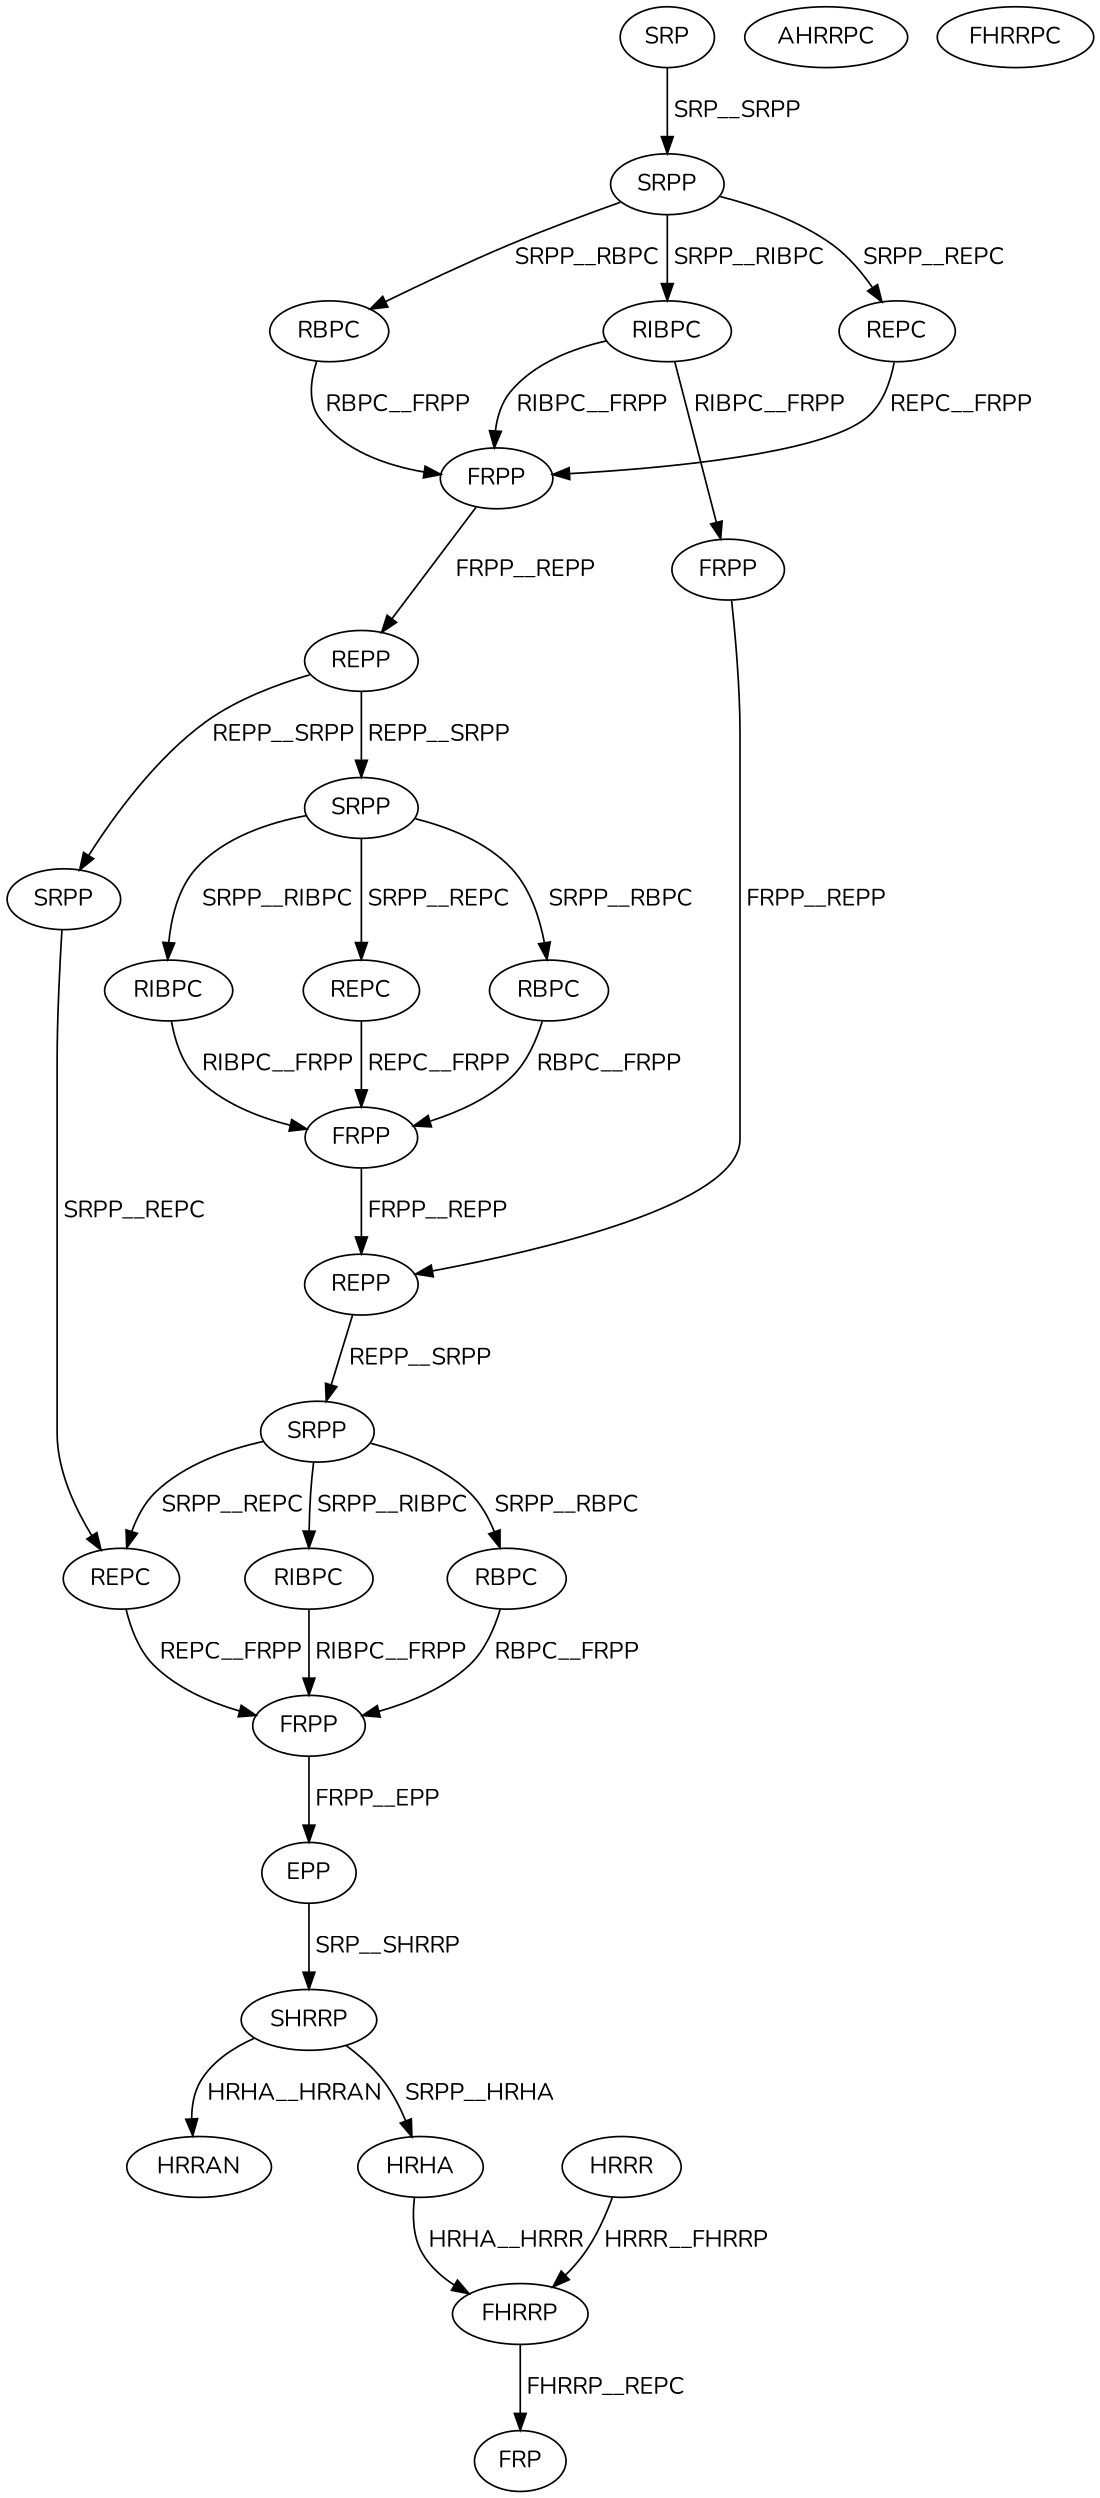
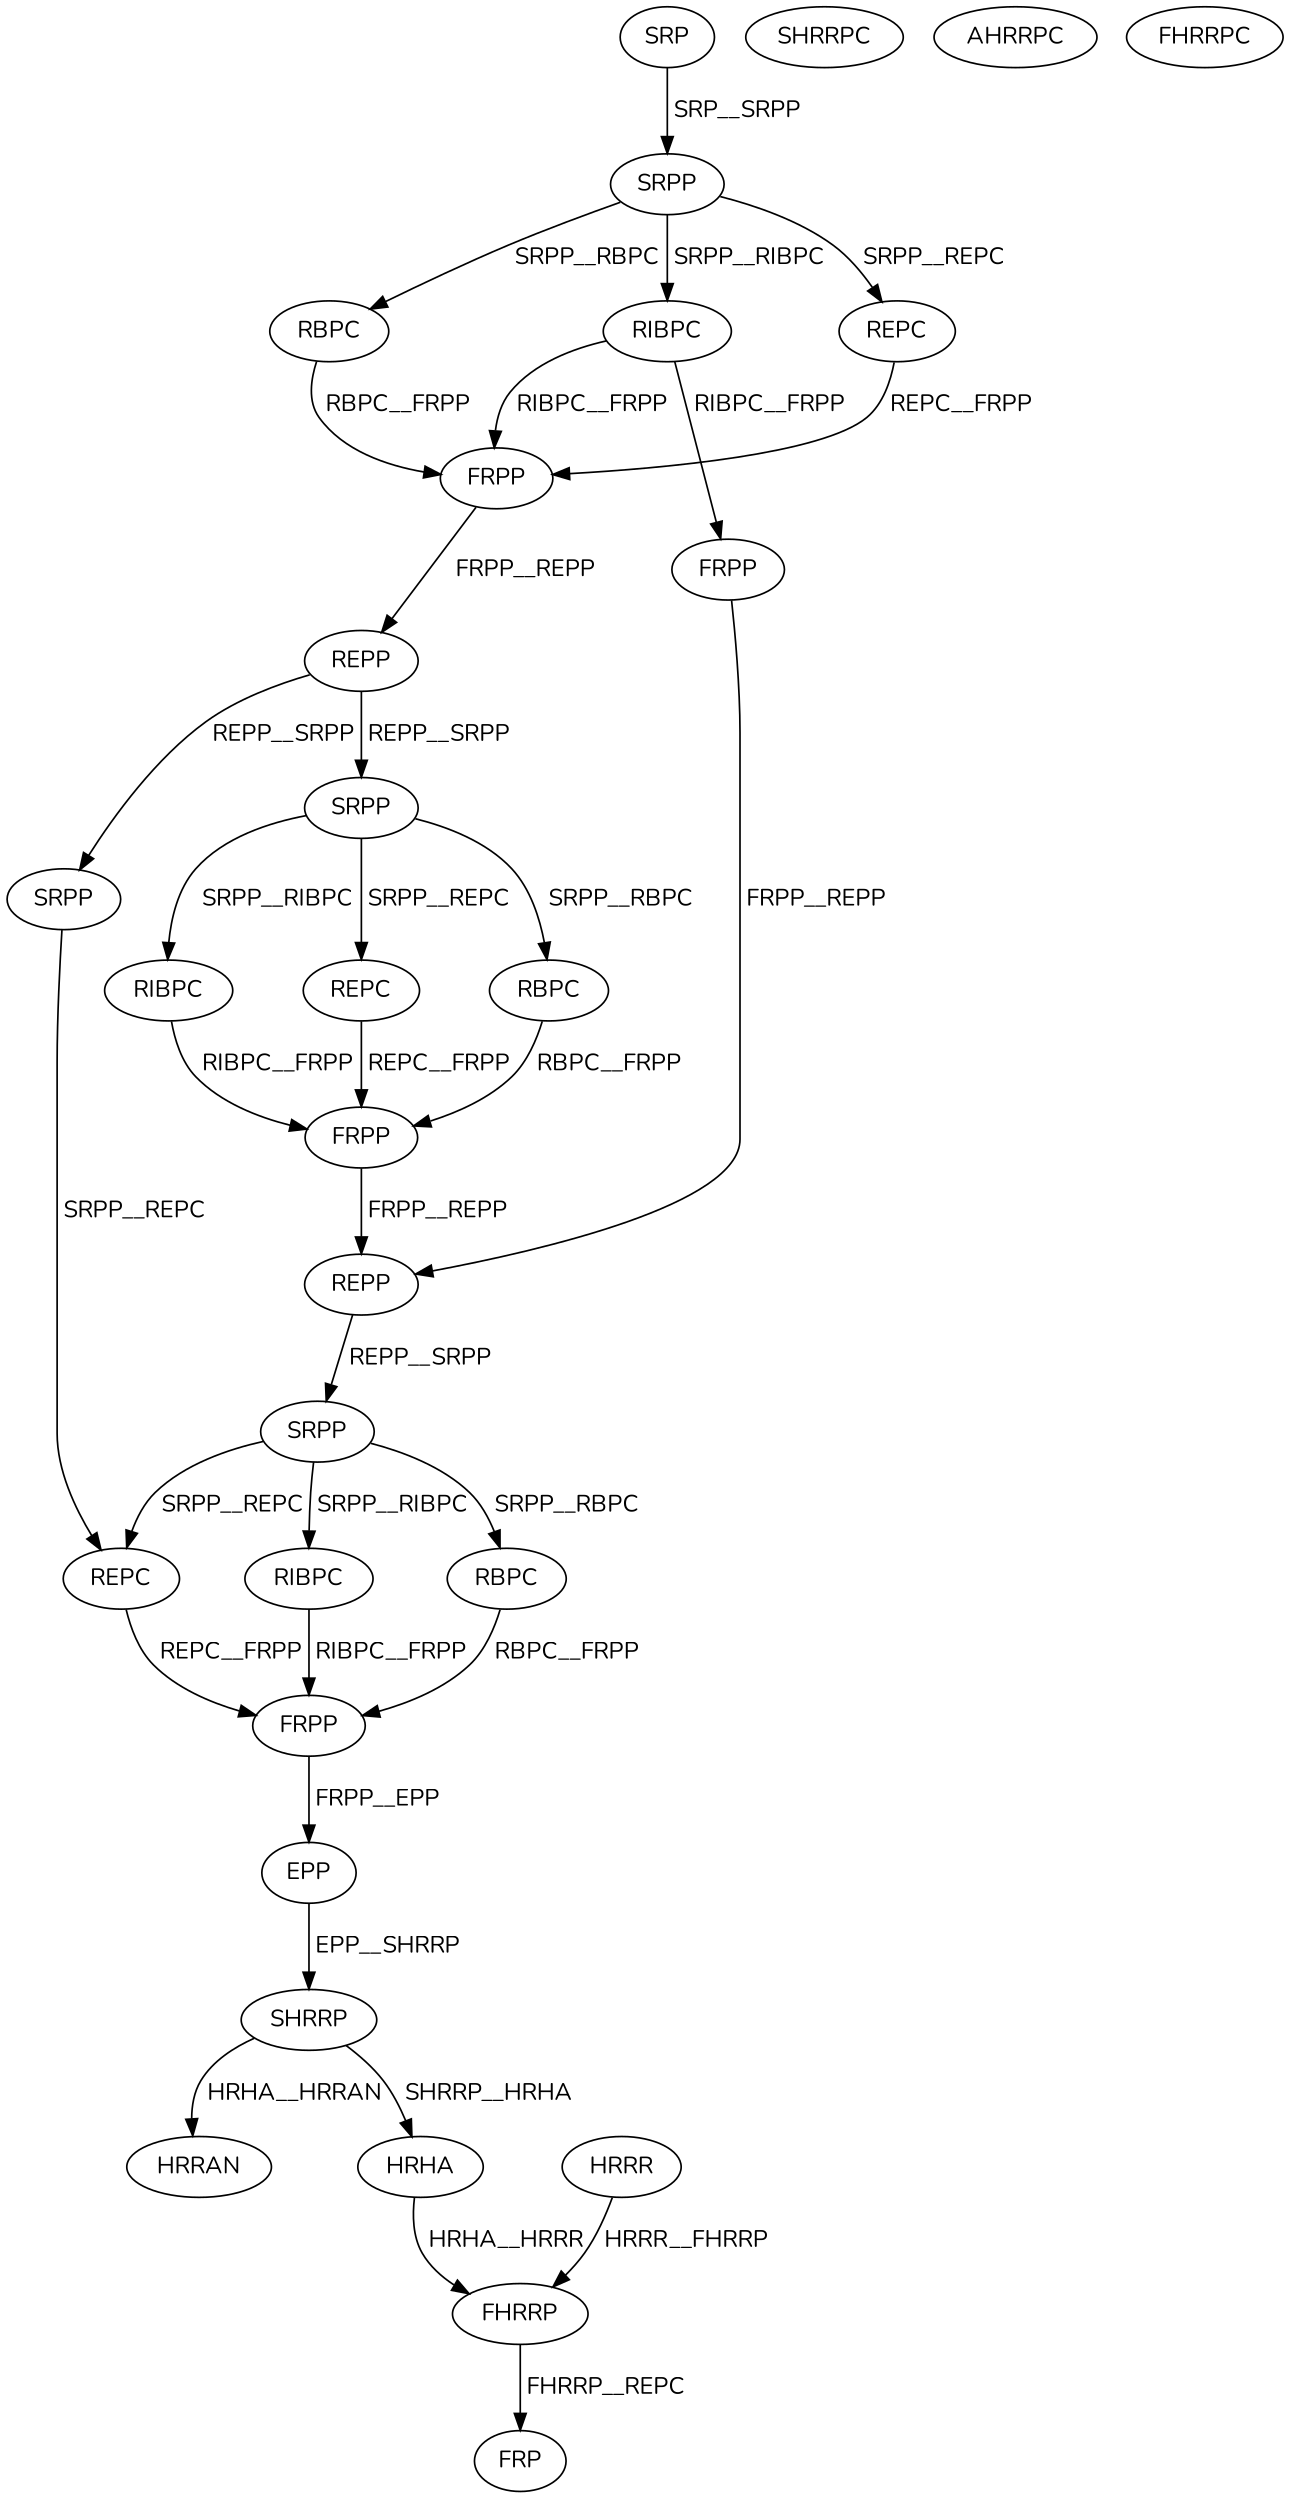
node "SHRRPC": added
edge "EPP" -> "SHRRP": label " SRP__SHRRP" -> " EPP__SHRRP"
edge "SHRRP" -> "HRHA": label " SRPP__HRHA" -> " SHRRP__HRHA"
